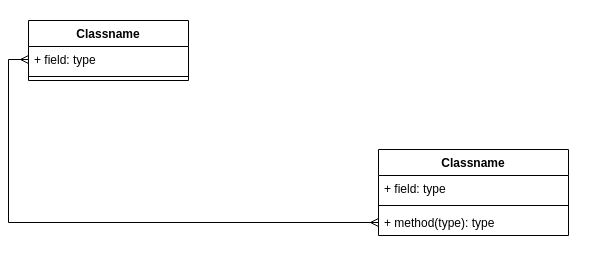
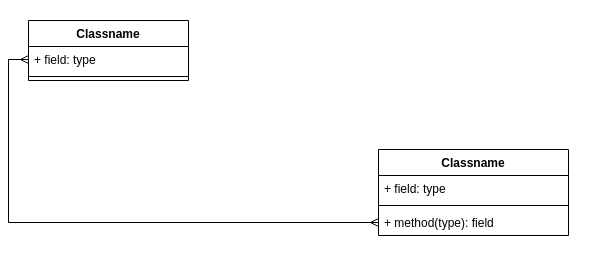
node "+ method(type): type": label "+ method(type): type" -> "+ method(type): field"
